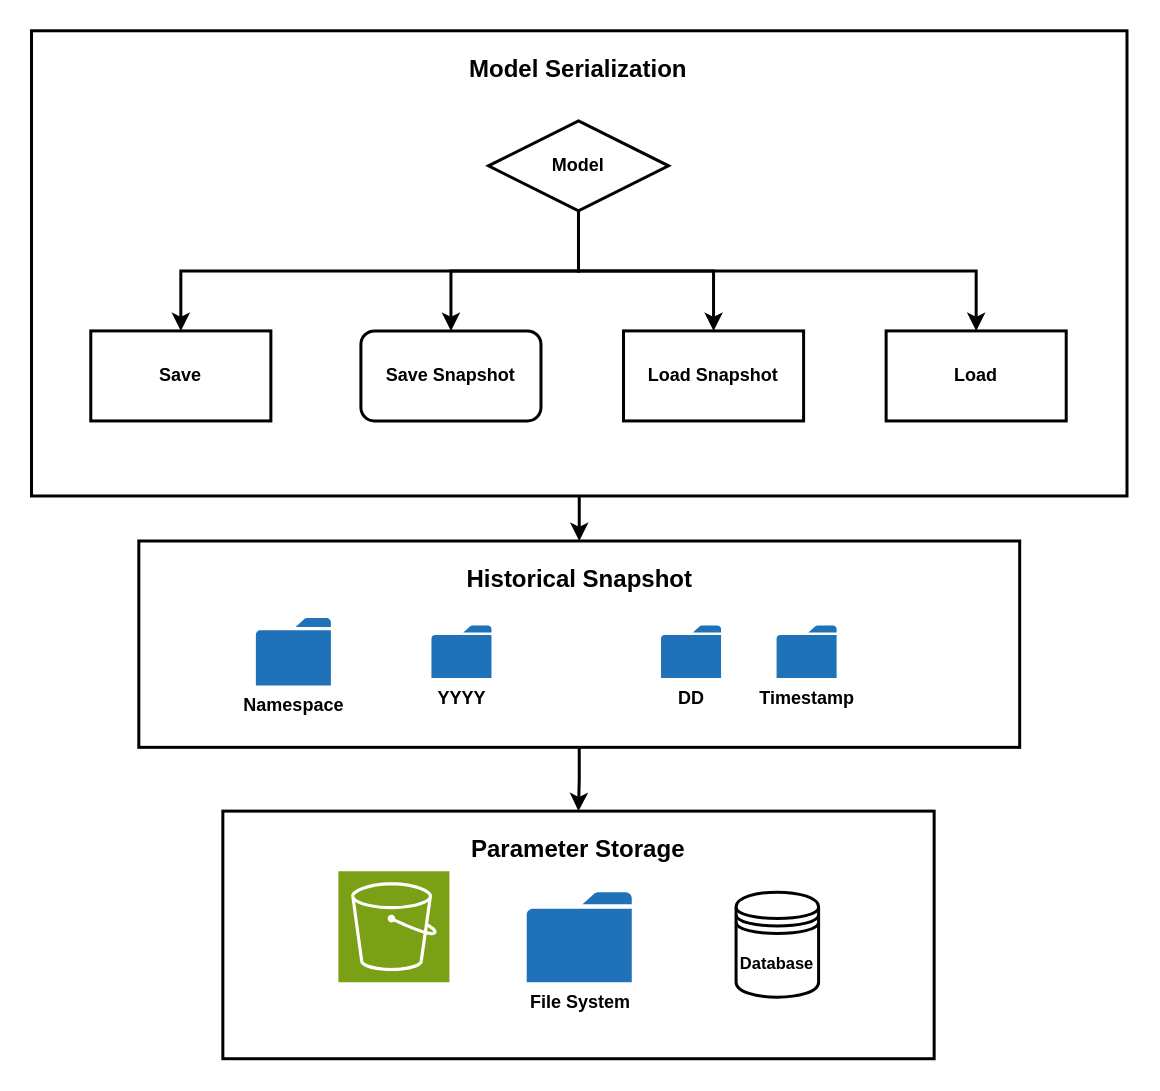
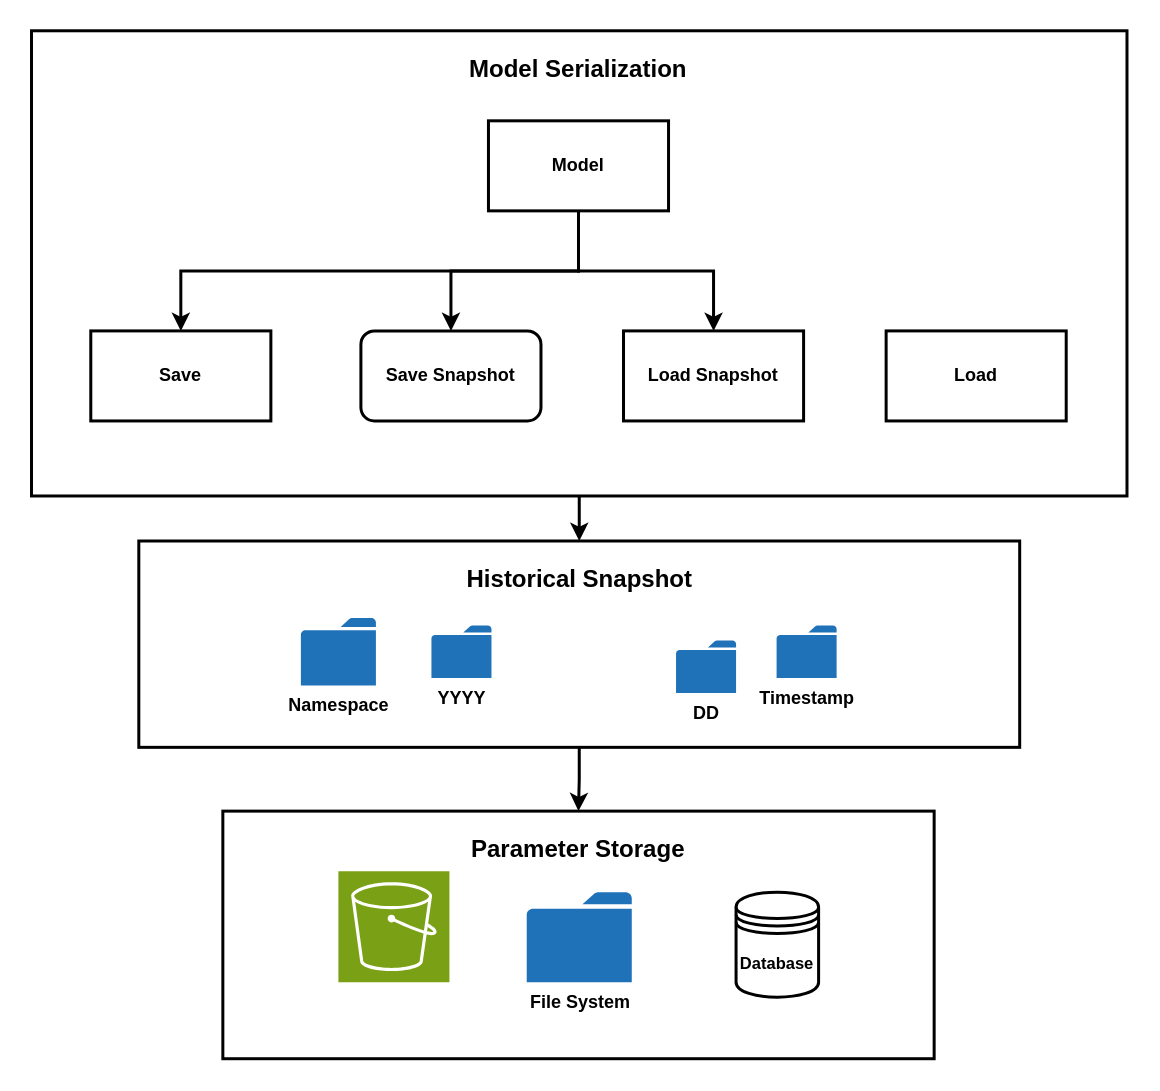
node "Model": shape diamond -> rectangle
edge "Model" -> "Load": removed
node "Namespace": moved (293, 651) -> (338, 651)
node "DD": moved (691, 651) -> (706, 666)
